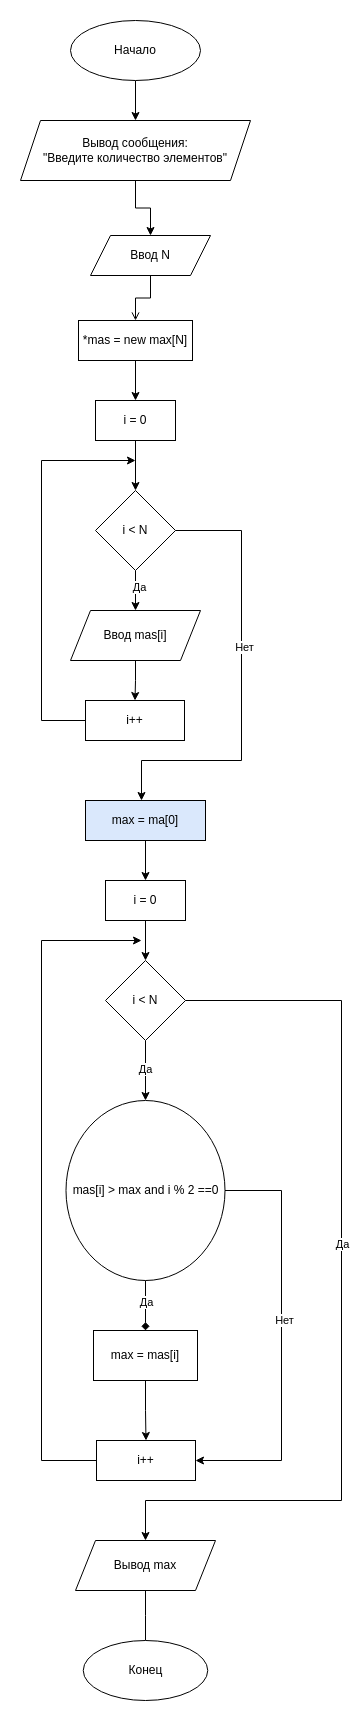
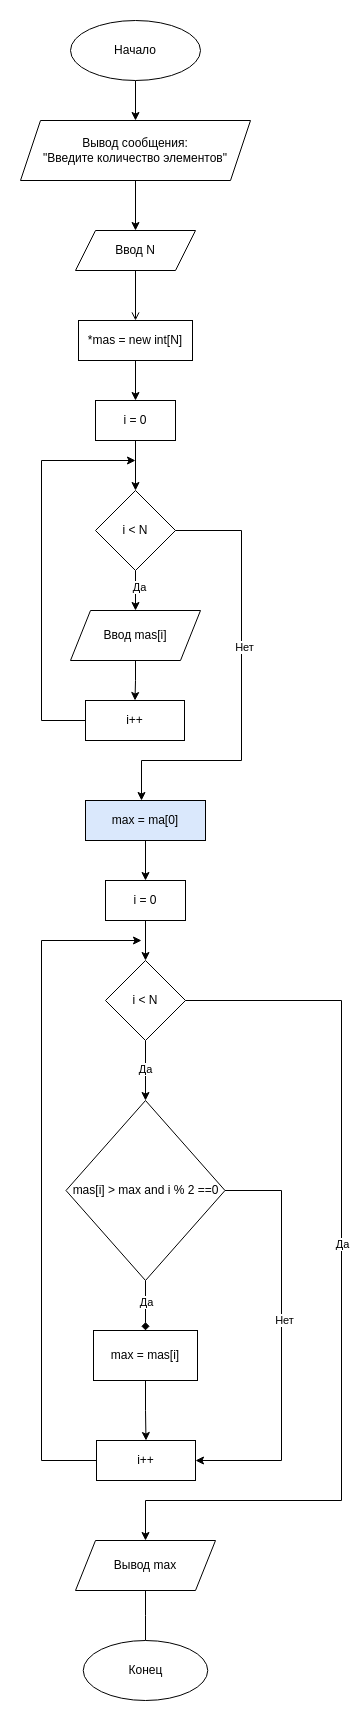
node "Ввод N": moved (151, 256) -> (136, 251)
node "*mas = new max[N]": label "*mas = new max[N]" -> "*mas = new int[N]"
node "mas[i] > max and i % 2 ==0": shape ellipse -> diamond
